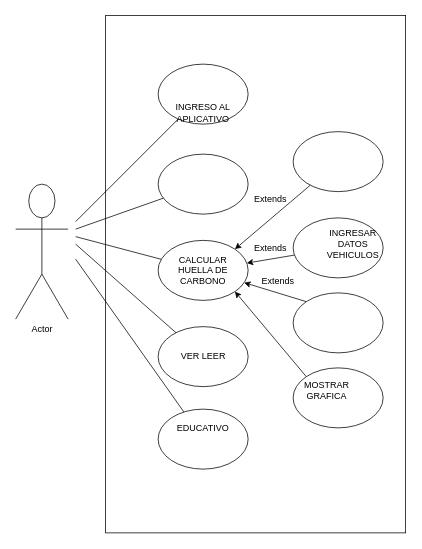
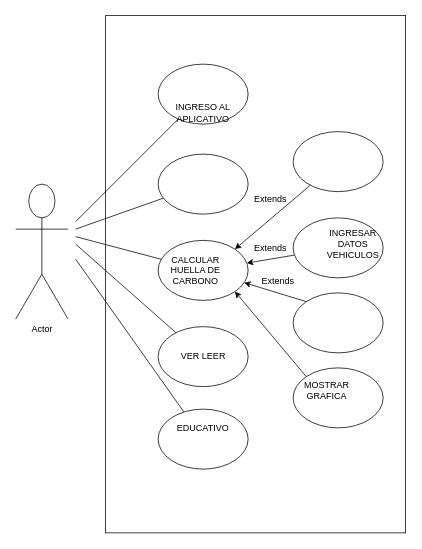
node "CALCULAR HUELLA DE CARBONO": moved (203, 270) -> (195, 270)
